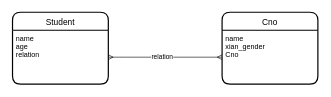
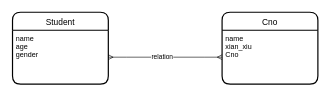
node "name age relation": label "name age relation" -> "name age gender"
node "name xian_gender Cno": label "name xian_gender Cno" -> "name xian_xiu Cno"
